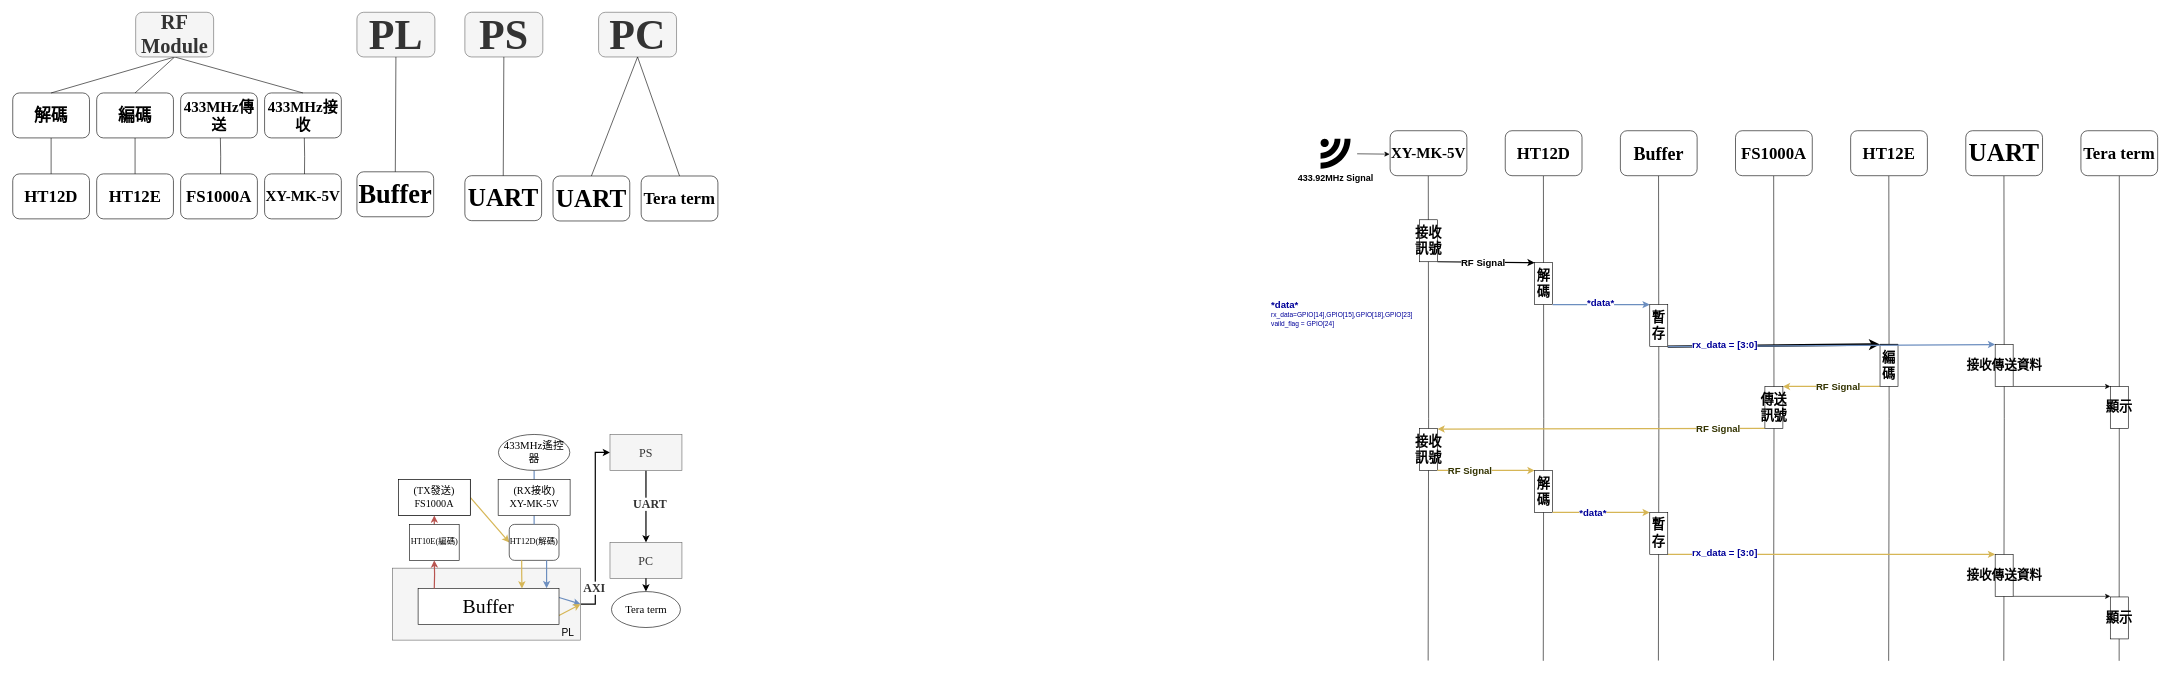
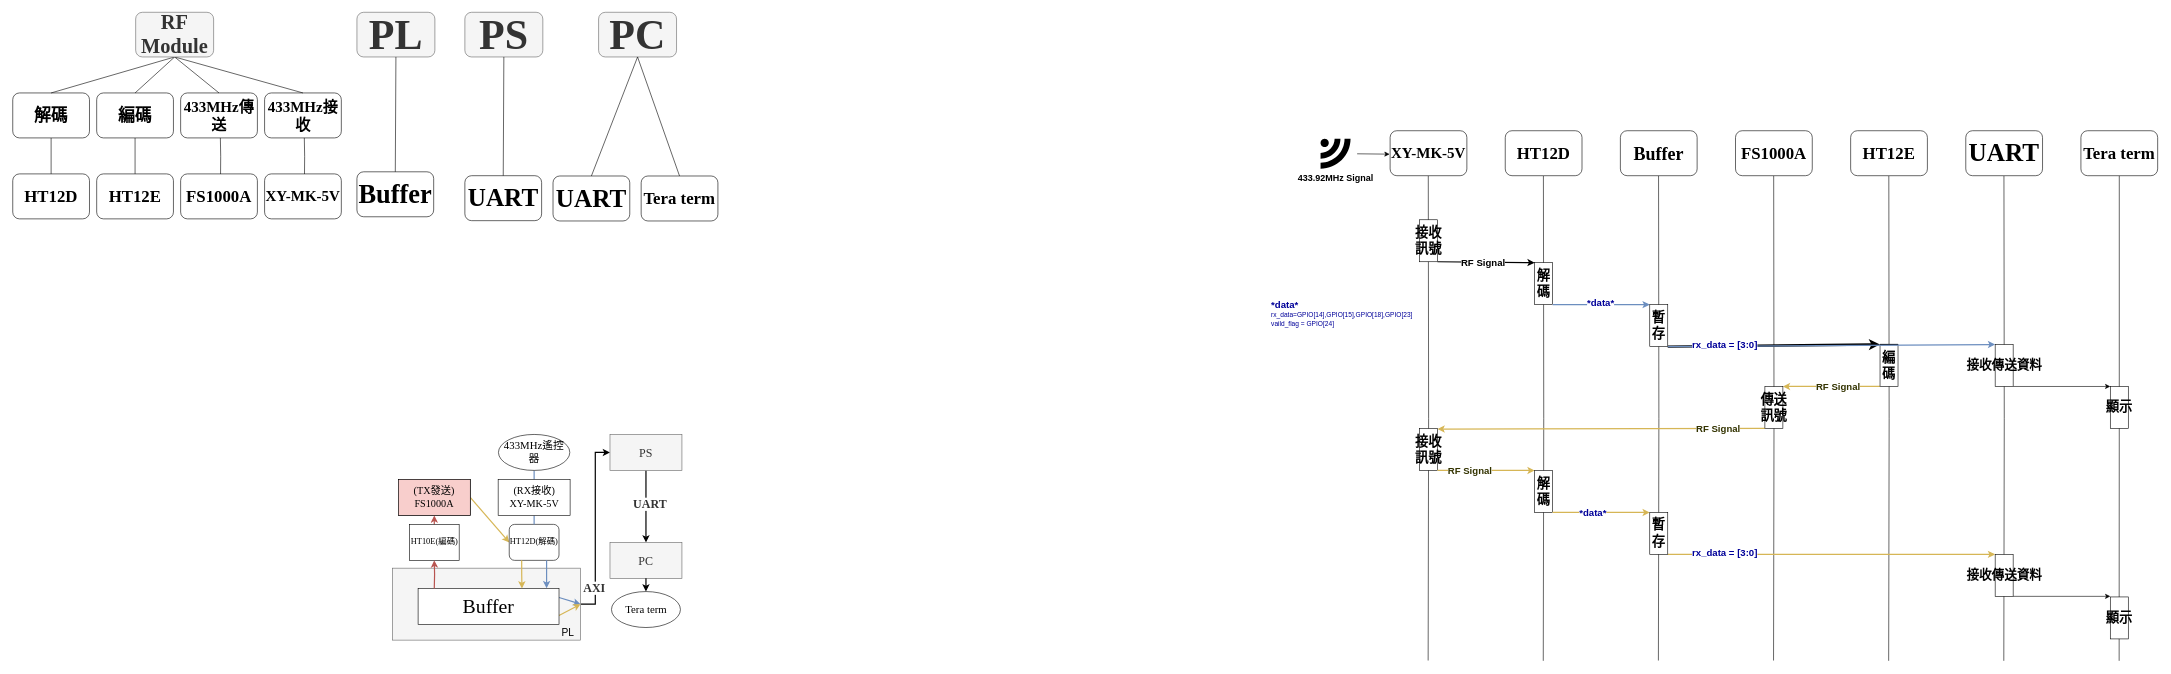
edge "RF Module" -- "433MHz傳送": added
node "(TX發送) FS1000A": fillcolor #ffffff -> #f8cecc
